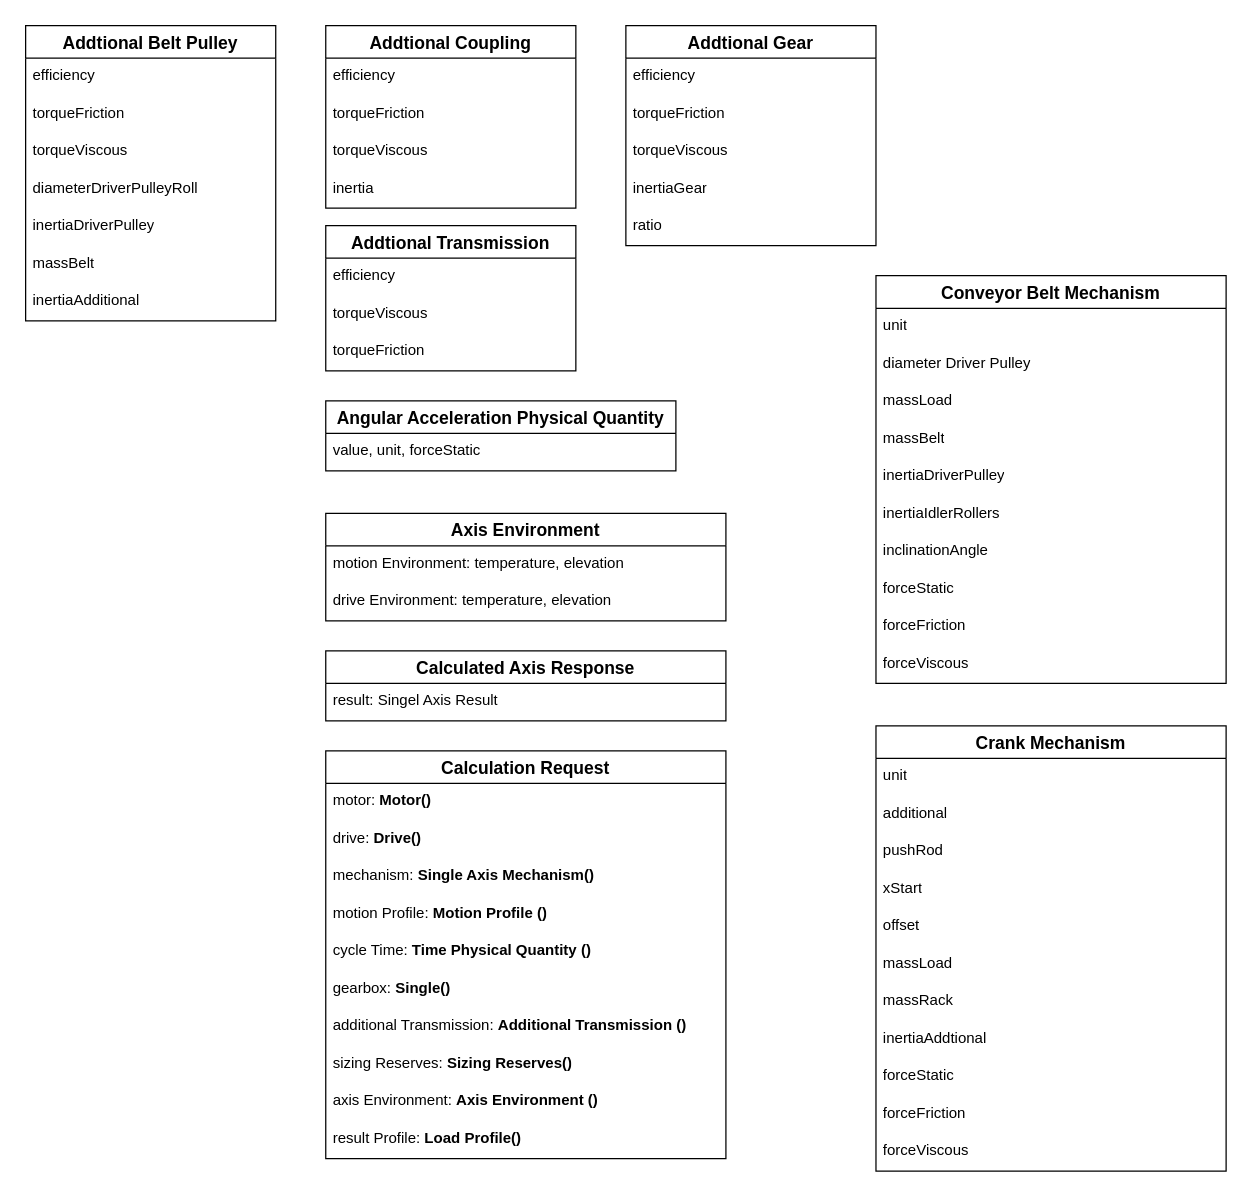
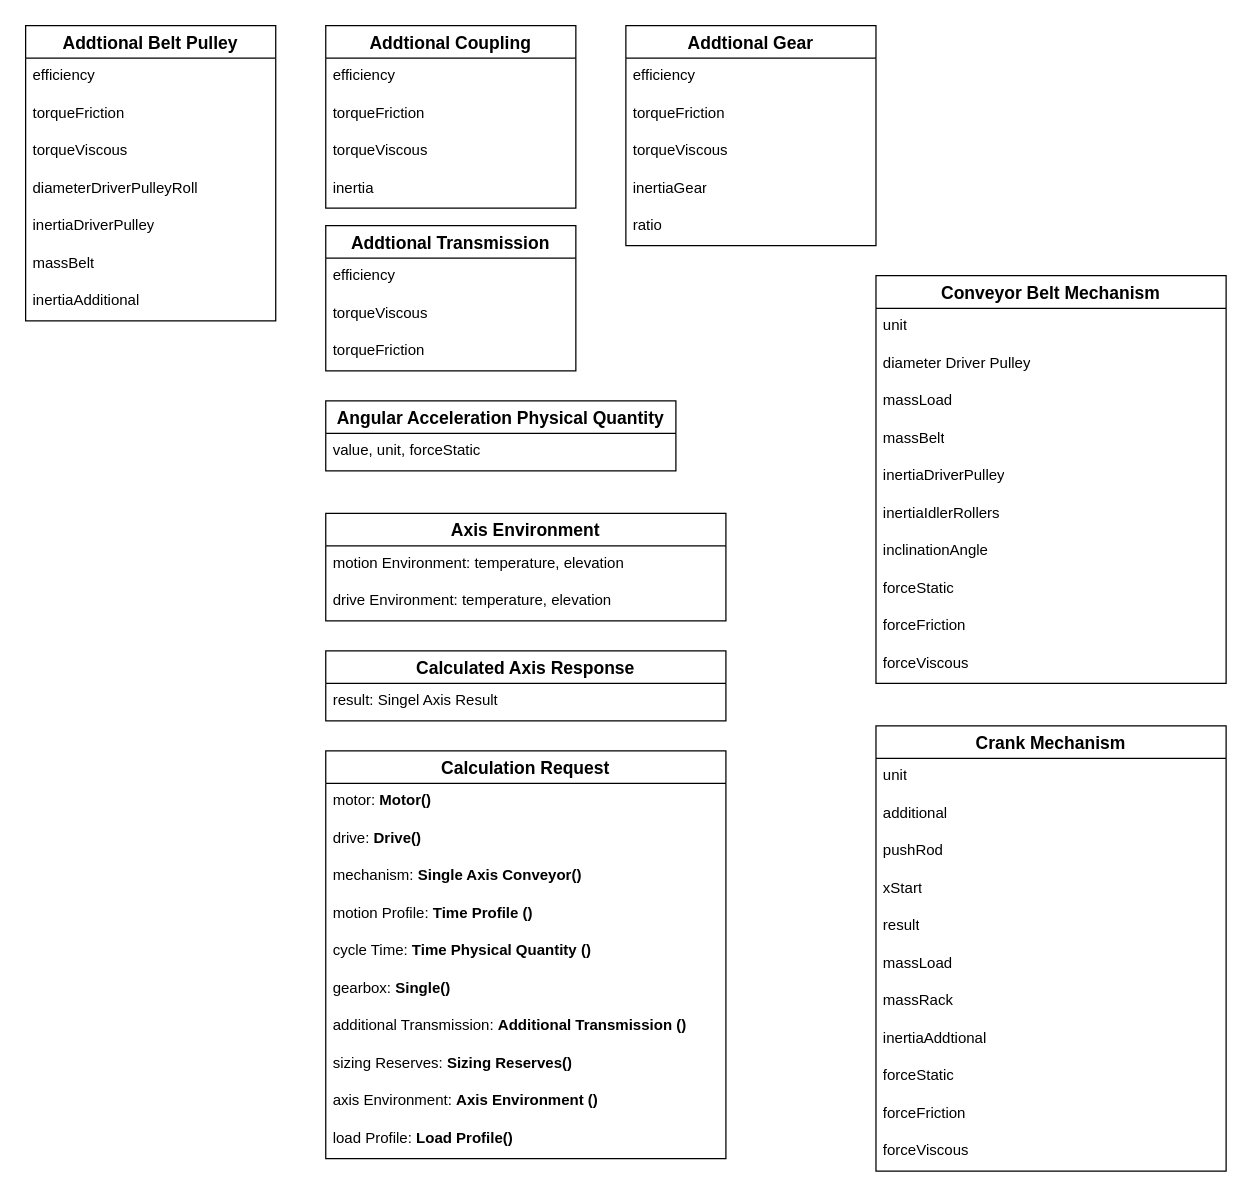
node "mechanism: Single Axis Mechanism()": label "mechanism: Single Axis Mechanism()" -> "mechanism: Single Axis Conveyor()"
node "motion Profile: Motion Profile ()": label "motion Profile: Motion Profile ()" -> "motion Profile: Time Profile ()"
node "offset": label "offset" -> "result"
node "result Profile: Load Profile()": label "result Profile: Load Profile()" -> "load Profile: Load Profile()"
